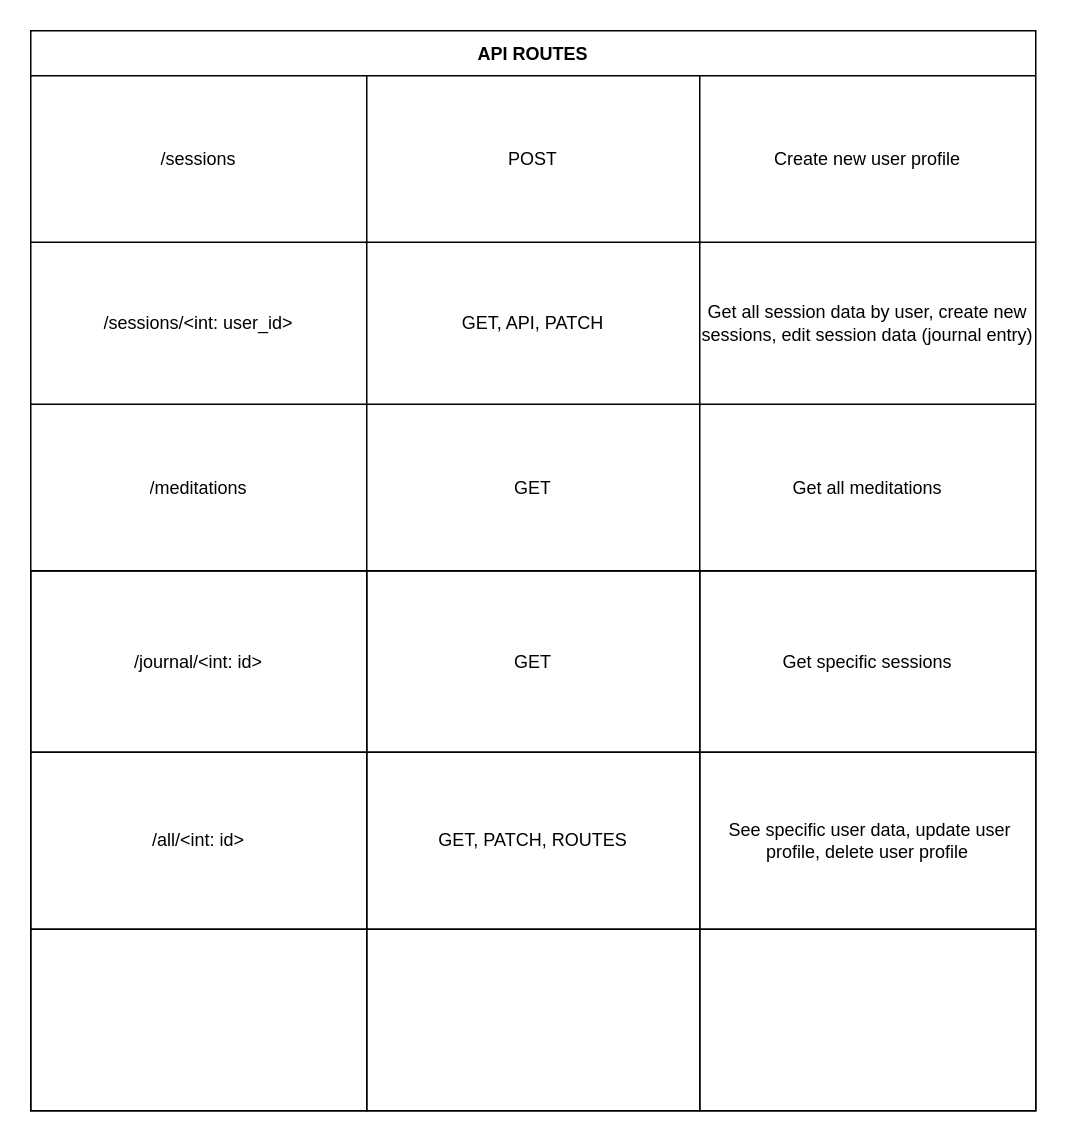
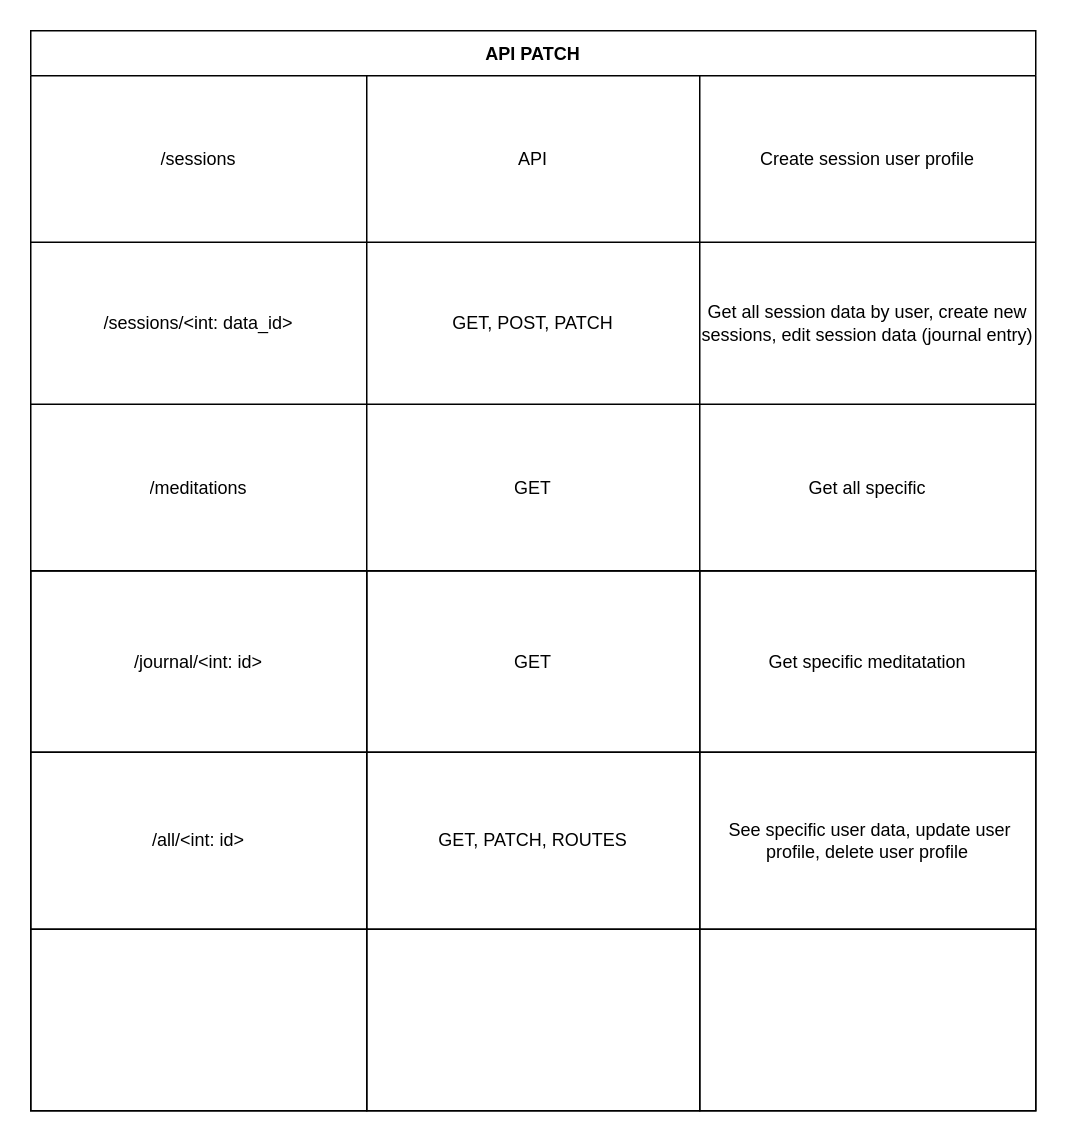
node "API ROUTES": label "API ROUTES" -> "API PATCH"
node "POST": label "POST" -> "API"
node "Create new user profile": label "Create new user profile" -> "Create session user profile"
node "/sessions/<int: user_id>": label "/sessions/<int: user_id>" -> "/sessions/<int: data_id>"
node "GET, API, PATCH": label "GET, API, PATCH" -> "GET, POST, PATCH"
node "Get all meditations": label "Get all meditations" -> "Get all specific"
node "Get specific sessions": label "Get specific sessions" -> "Get specific meditatation"
